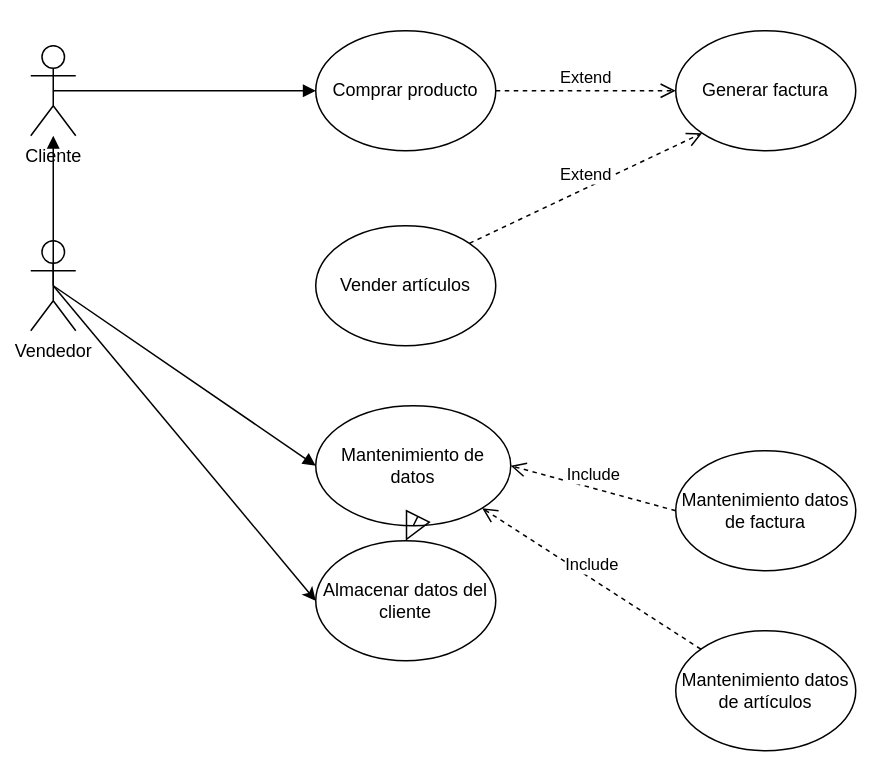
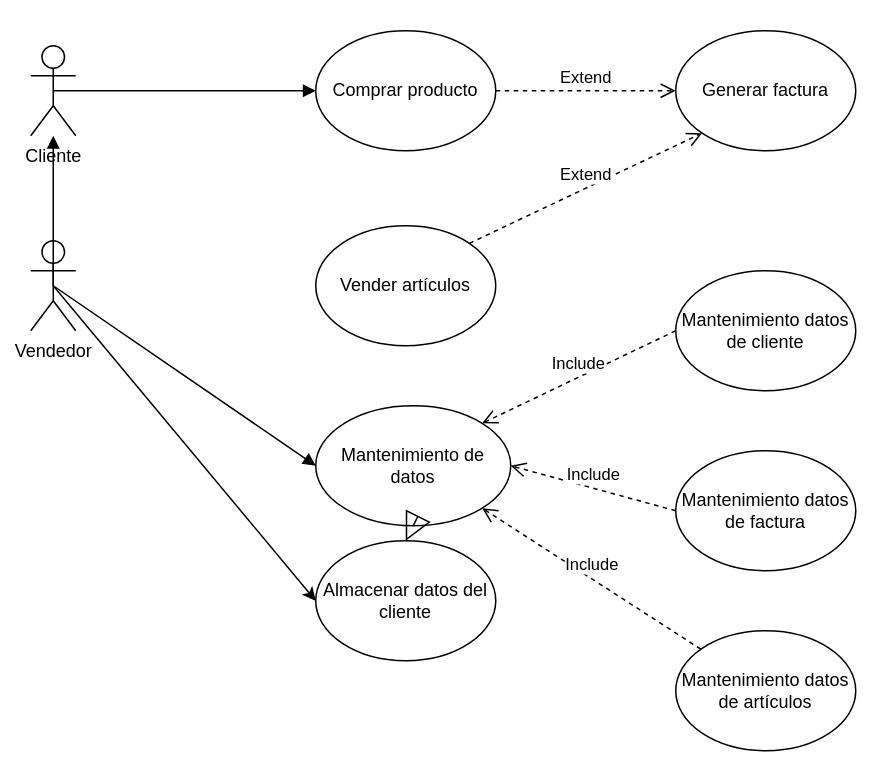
node "Mantenimiento datos de cliente": added
edge "Mantenimiento datos de cliente" -> "Mantenimiento de datos": added, label "Include"
